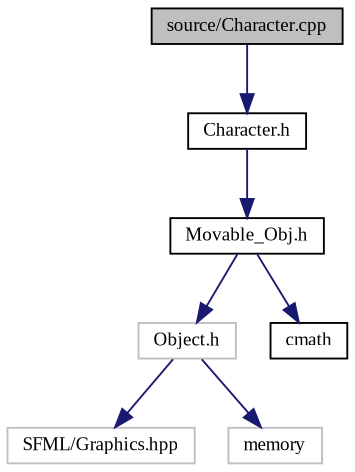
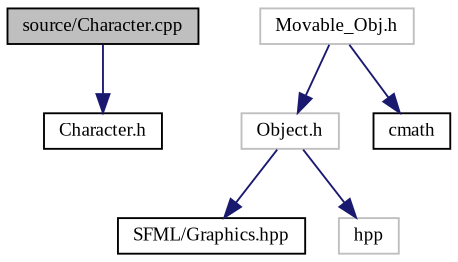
edge "Character.h" -> "Movable_Obj.h": removed
node "Movable_Obj.h": color black -> grey75
node "SFML/Graphics.hpp": color grey75 -> black
node "memory": label "memory" -> "hpp"
